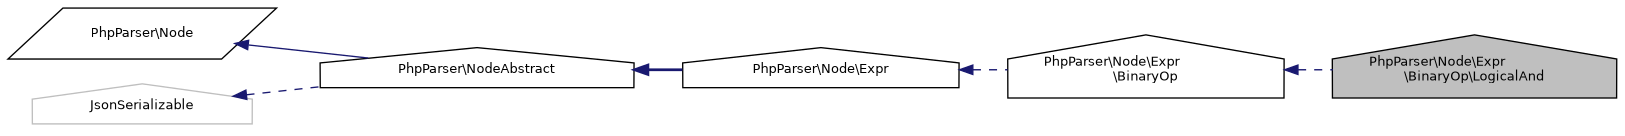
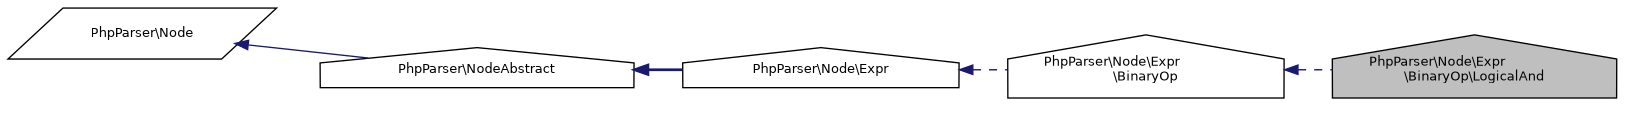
node "JsonSerializable": removed
